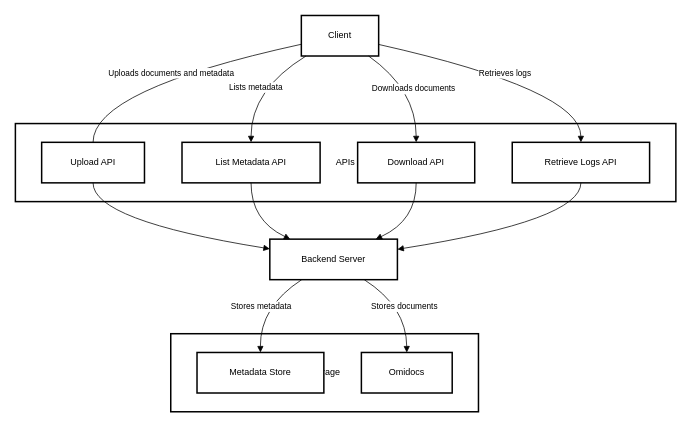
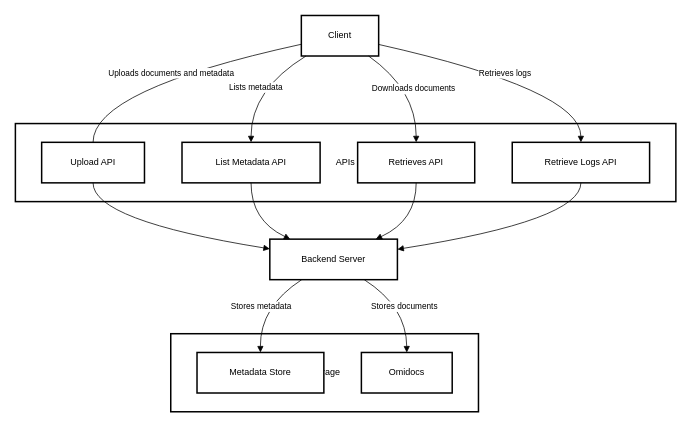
node "Download API": label "Download API" -> "Retrieves API"
